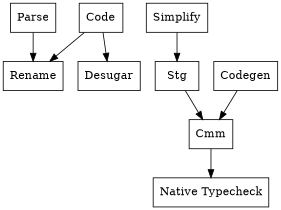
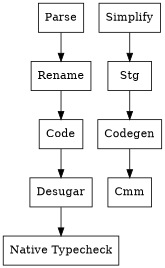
edge "Code" -> "Rename": reversed
edge "Stg" -> "Cmm": now "Stg" -> "Codegen"
edge "Cmm" -> "Native Typecheck": now "Desugar" -> "Native Typecheck"
